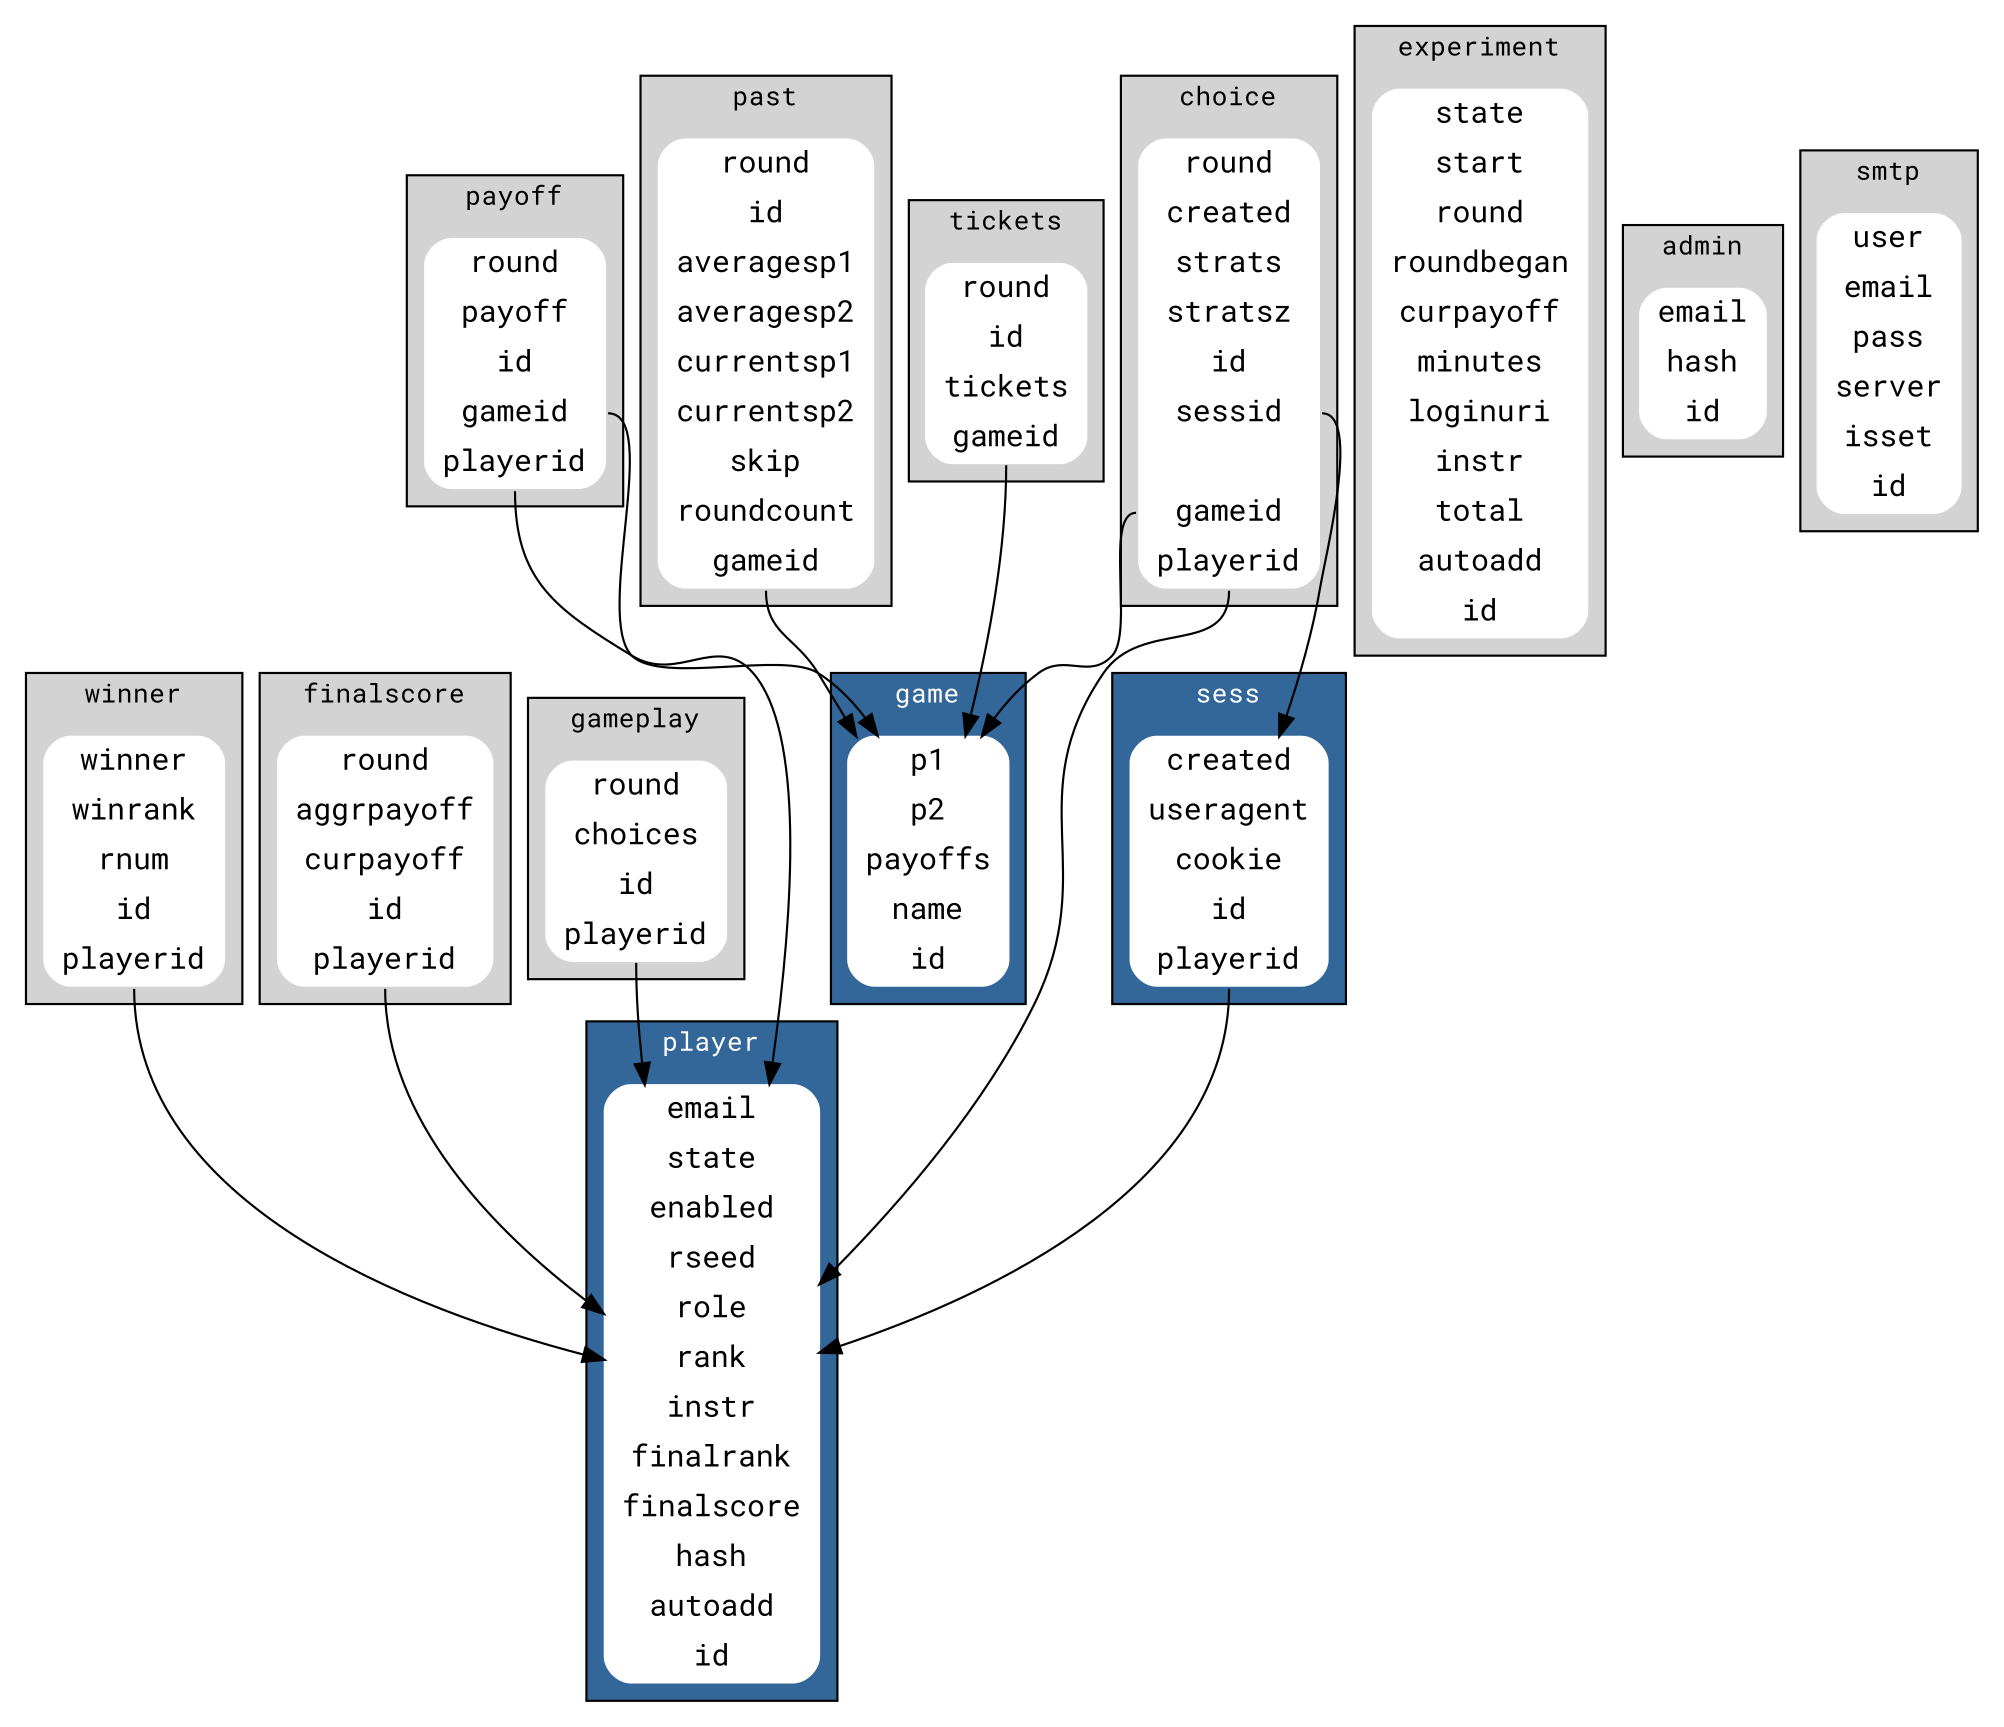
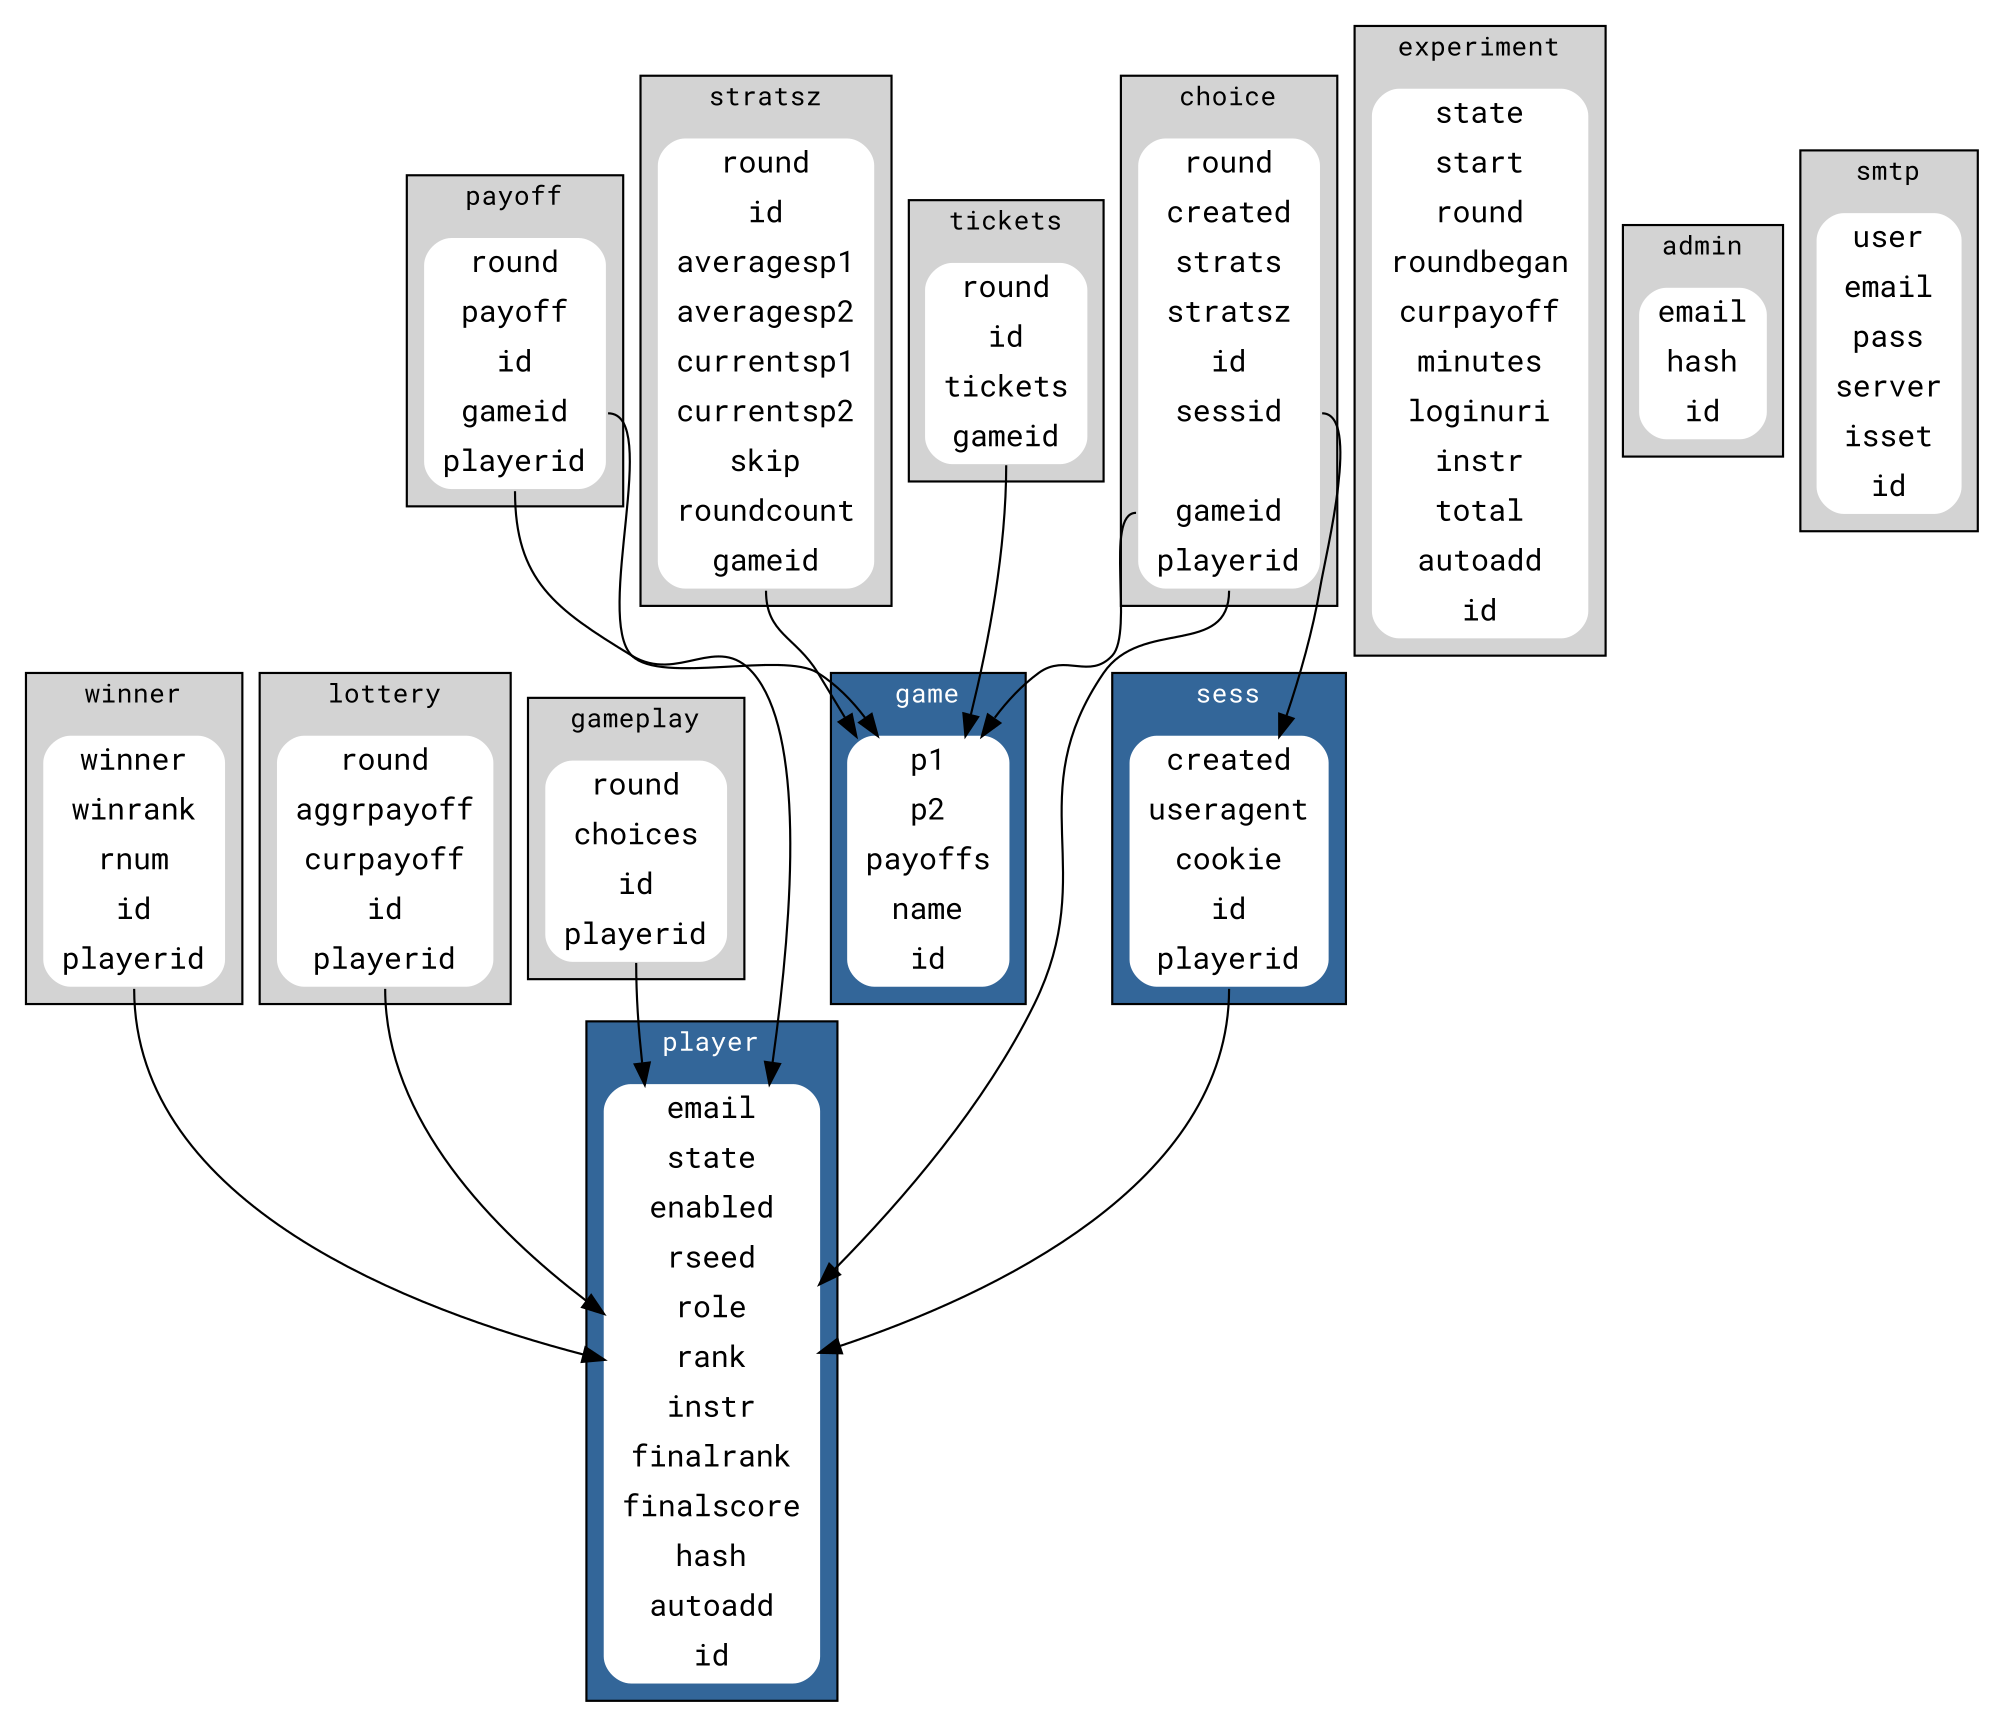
cluster "past": label "past" -> "stratsz"
cluster "finalscore": label "finalscore" -> "lottery"
